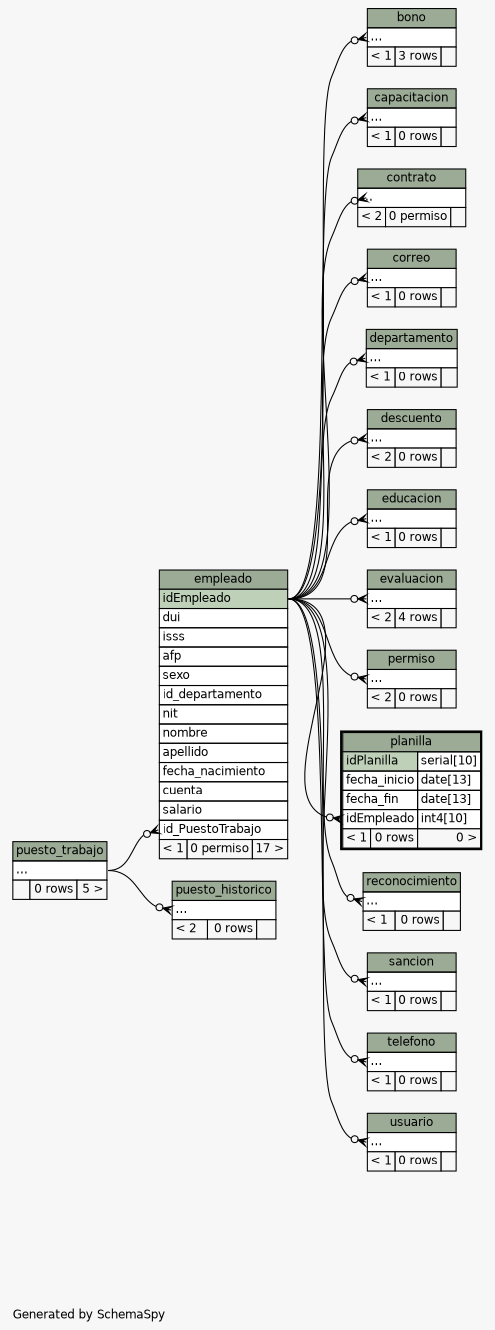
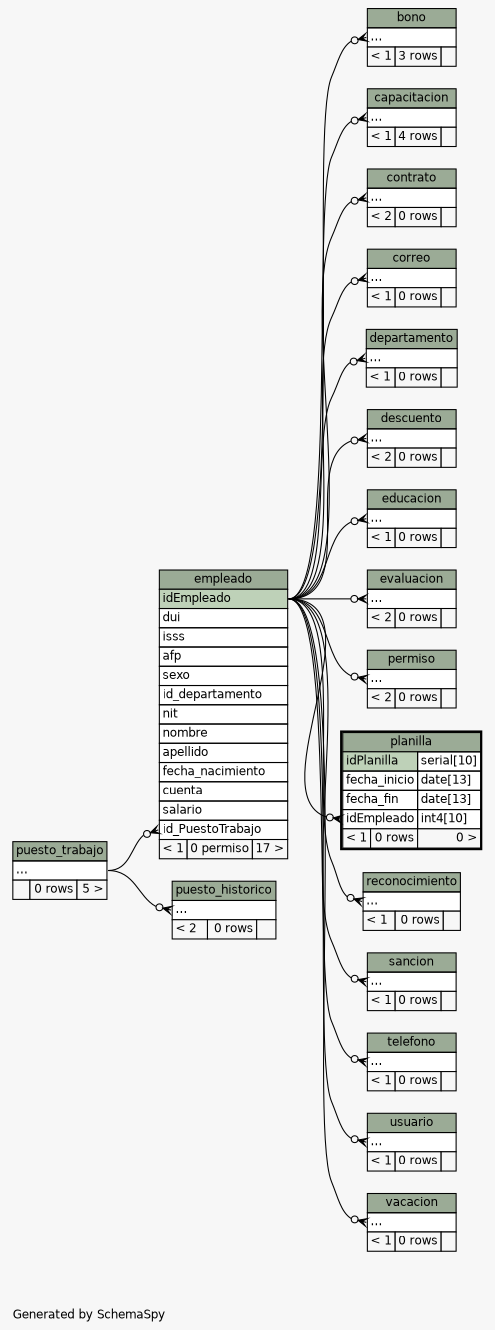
node "capacitacion": text "0 rows" -> "4 rows"
node "contrato": text "0 permiso" -> "0 rows"
node "evaluacion": text "4 rows" -> "0 rows"
node "vacacion": added
